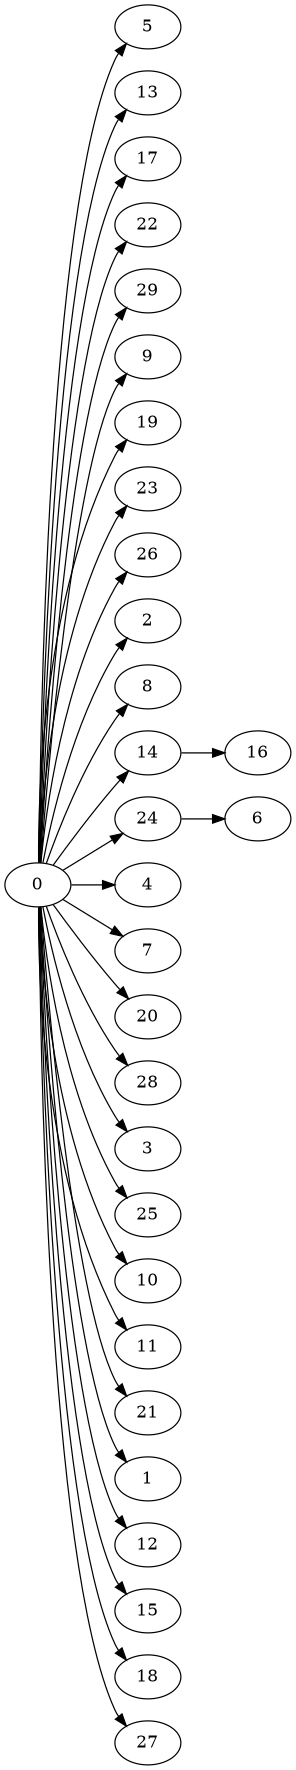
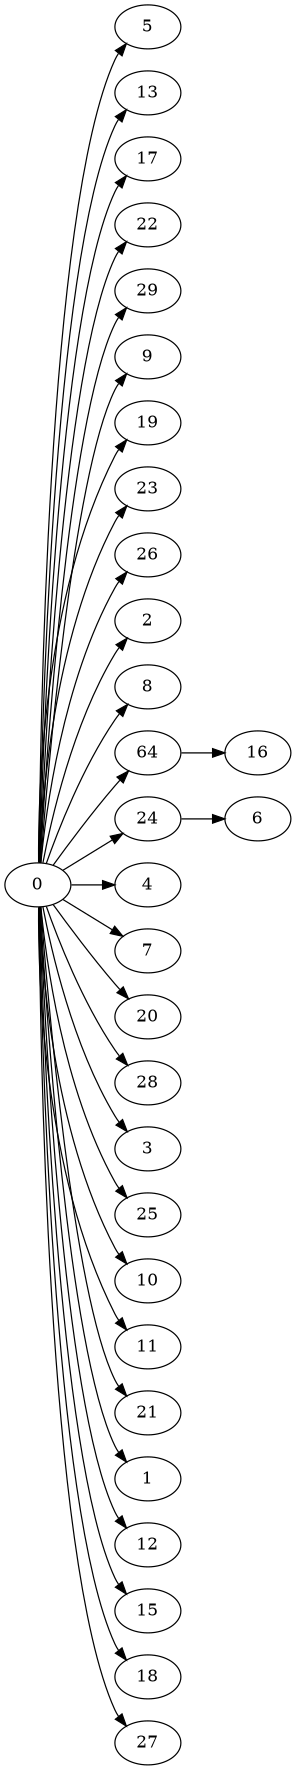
node "14": label "14" -> "64"
